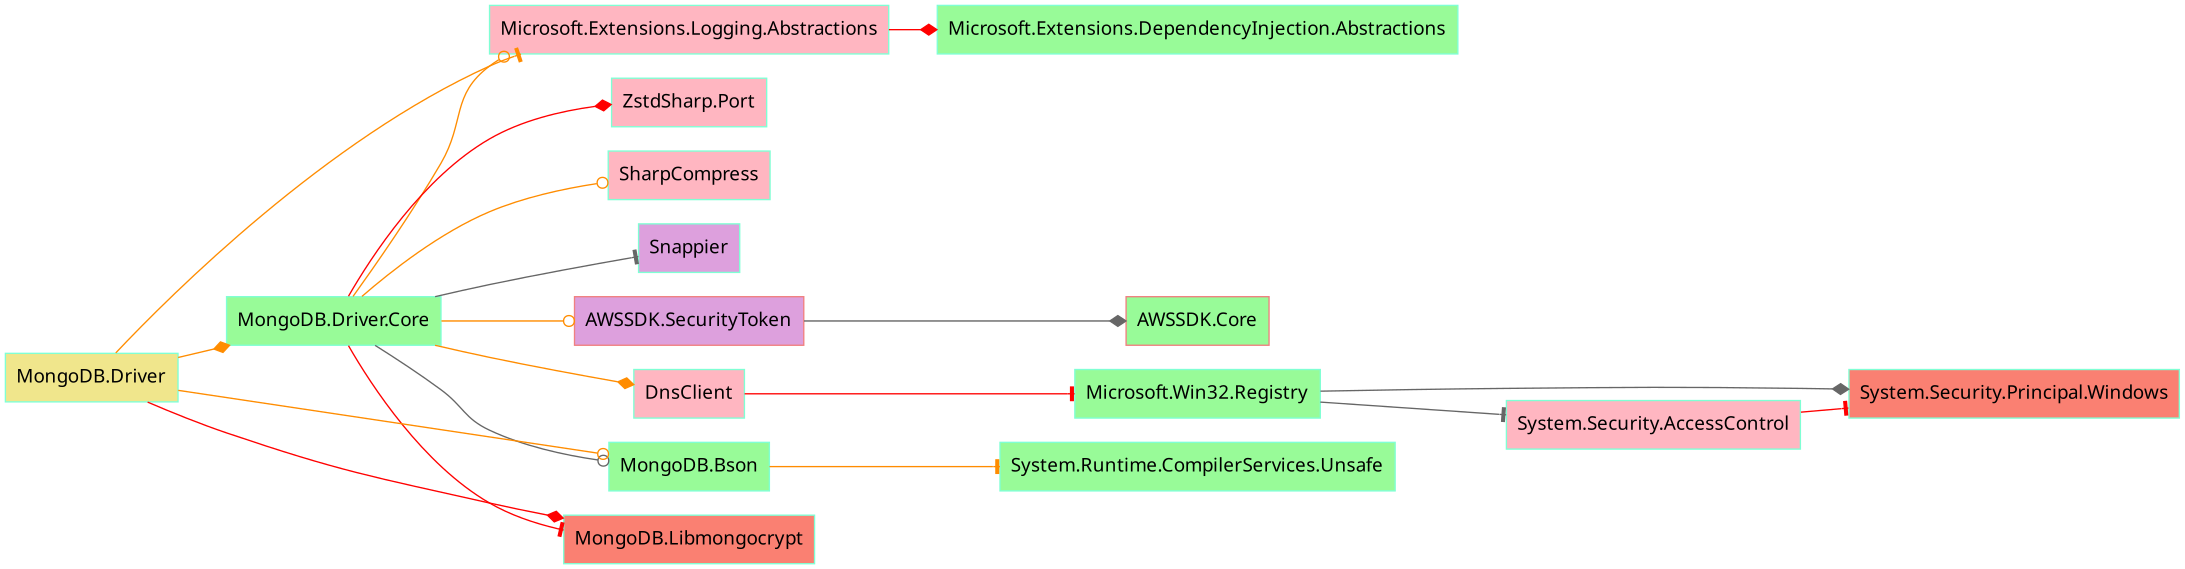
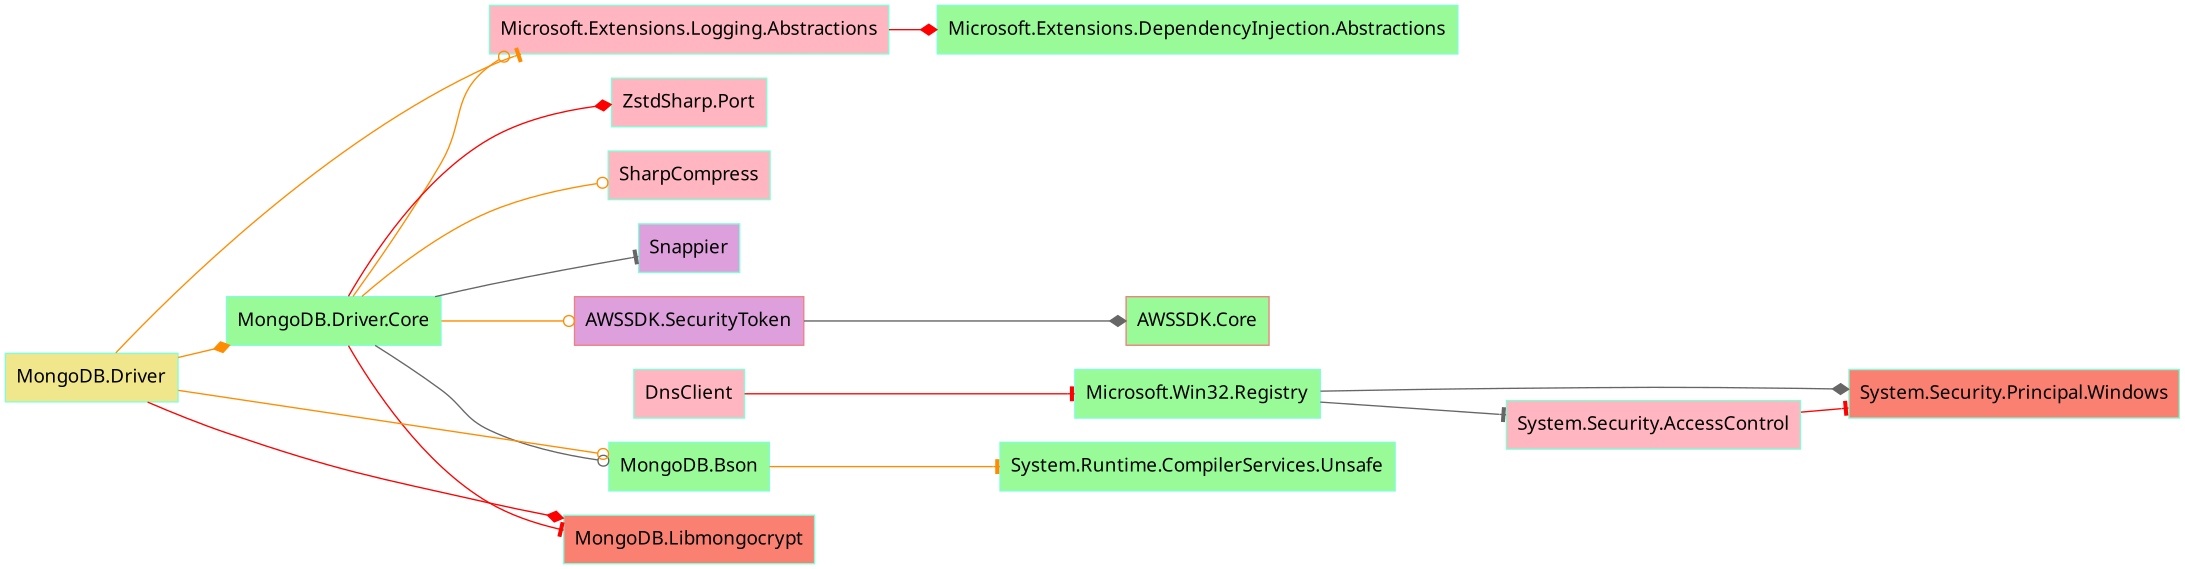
edge "MongoDB.Driver.Core" -> "DnsClient": removed
